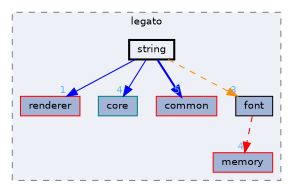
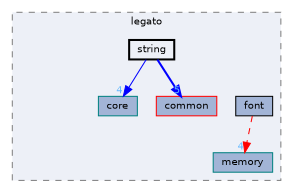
edge "string" -> "font": removed
node "renderer": removed
node "memory": color red -> teal
